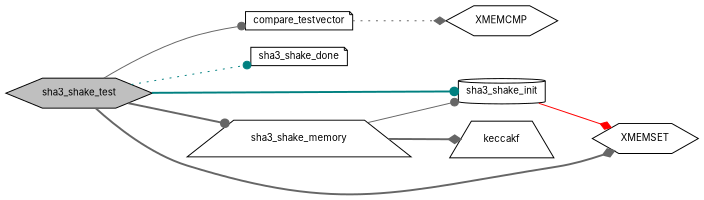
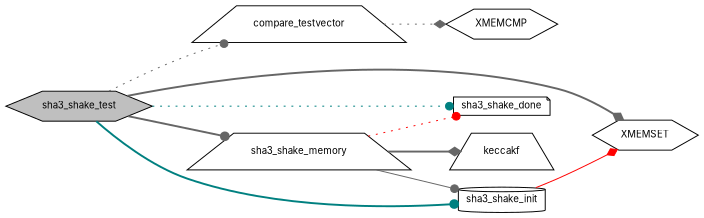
node "compare_testvector": shape note -> trapezium
edge "sha3_shake_test" -> "compare_testvector": style solid -> dotted
edge "sha3_shake_memory" -> "sha3_shake_done": added
